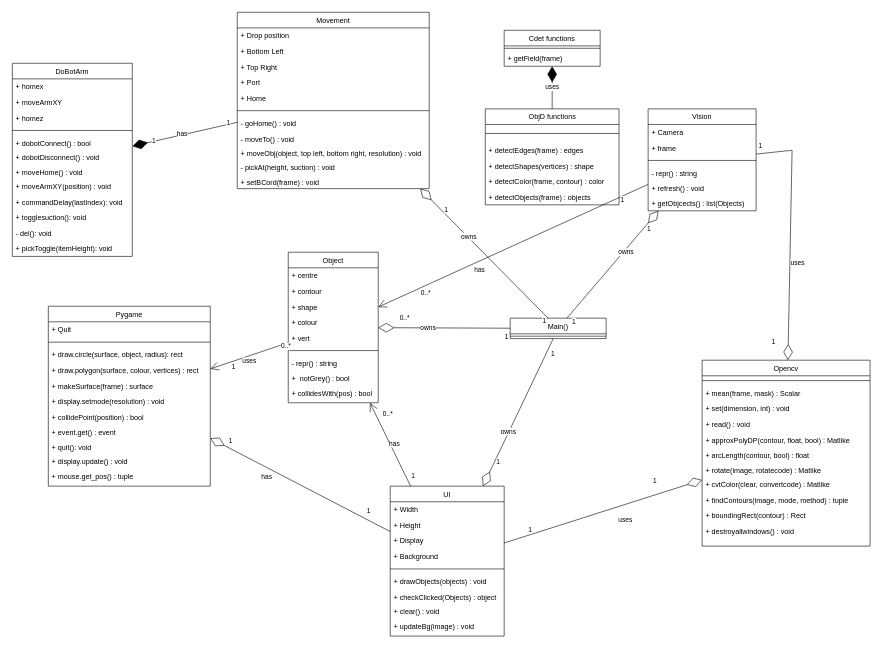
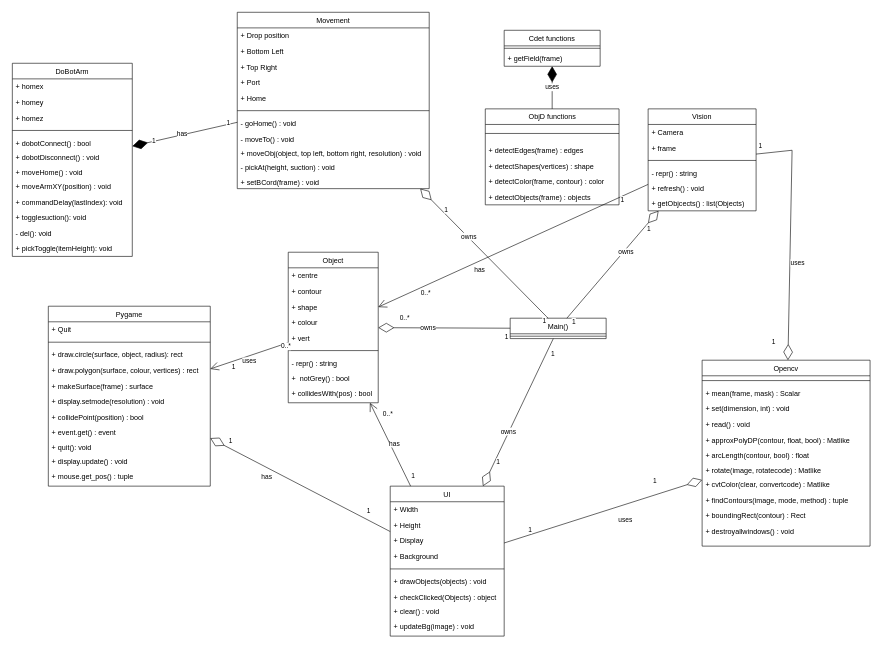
node "+ moveArmXY": label "+ moveArmXY" -> "+ homey"
